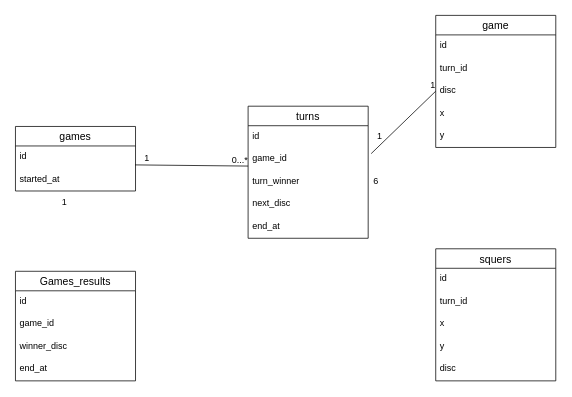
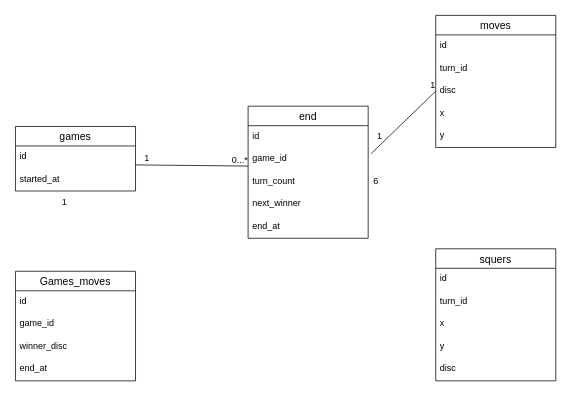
node "game": label "game" -> "moves"
node "turns": label "turns" -> "end"
node "turn_winner": label "turn_winner" -> "turn_count"
node "next_disc": label "next_disc" -> "next_winner"
node "Games_results": label "Games_results" -> "Games_moves"
